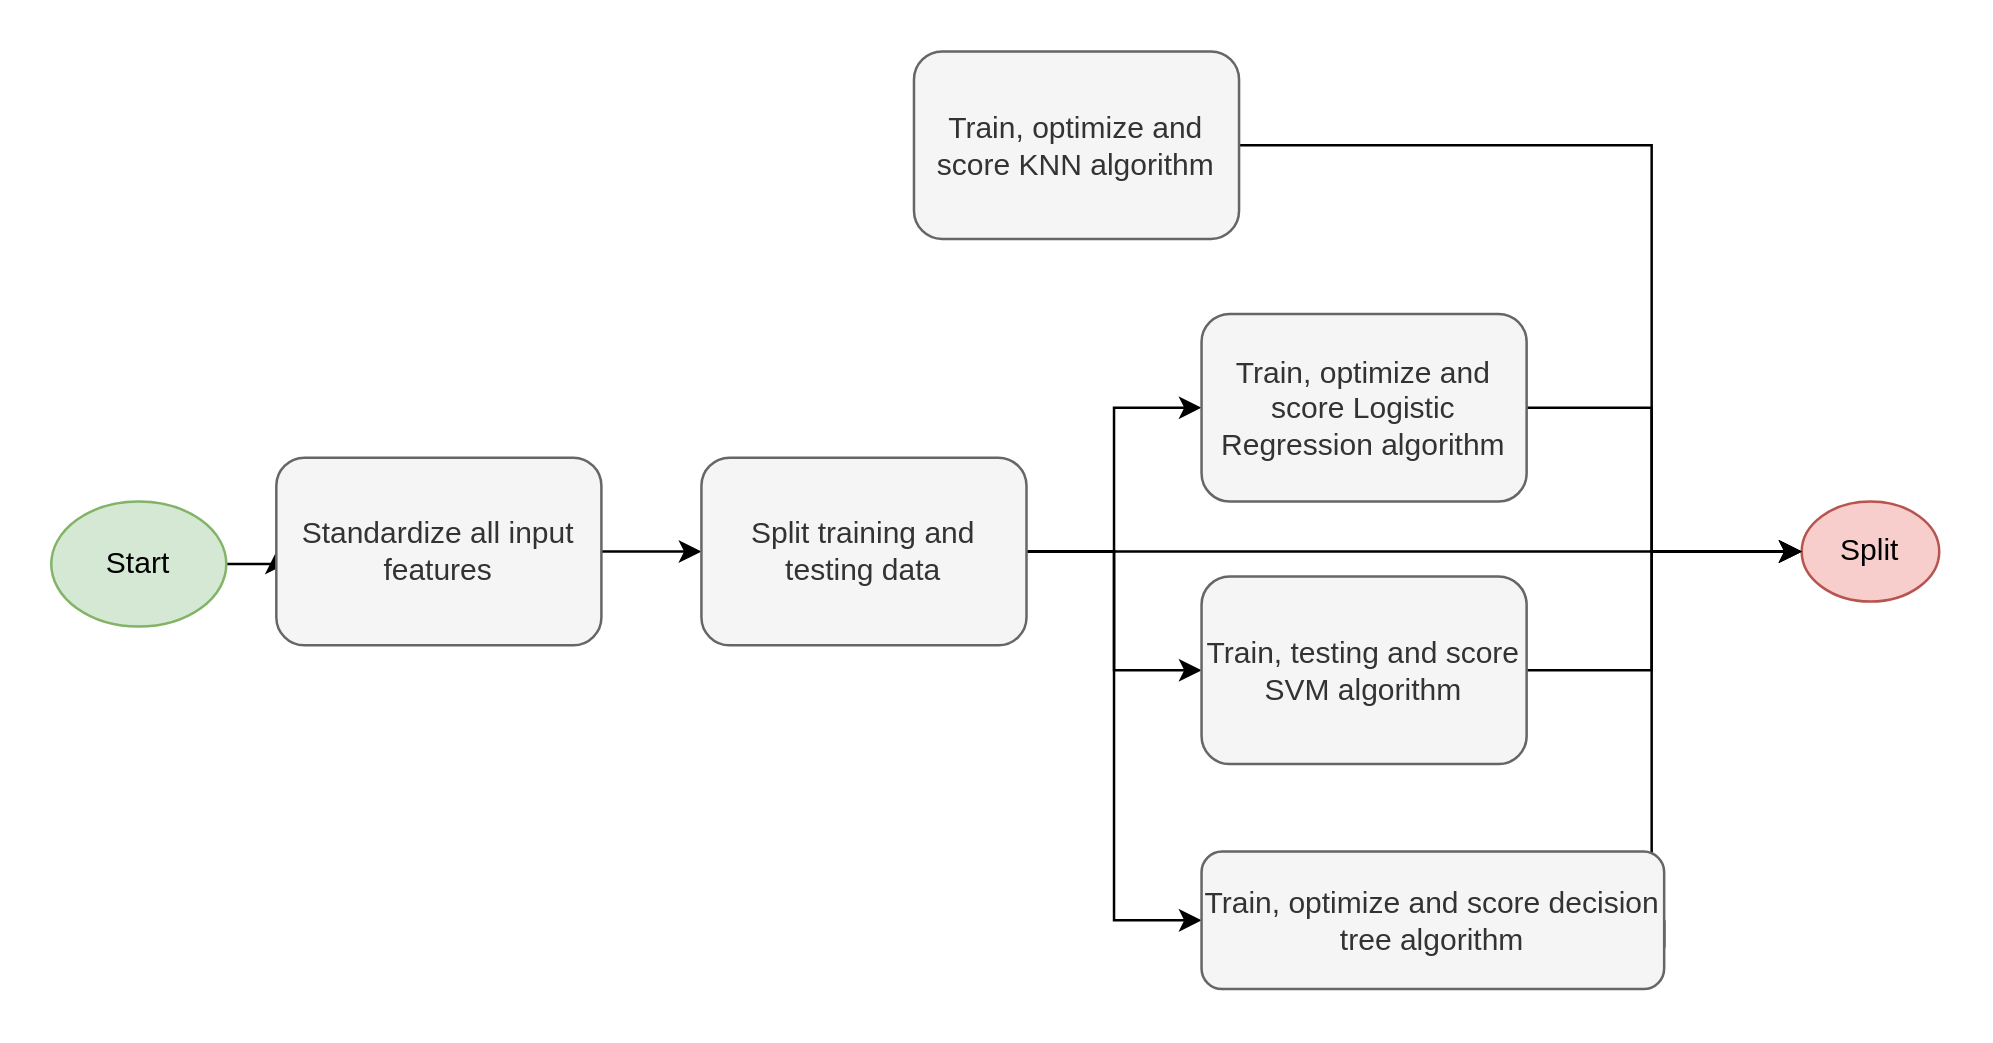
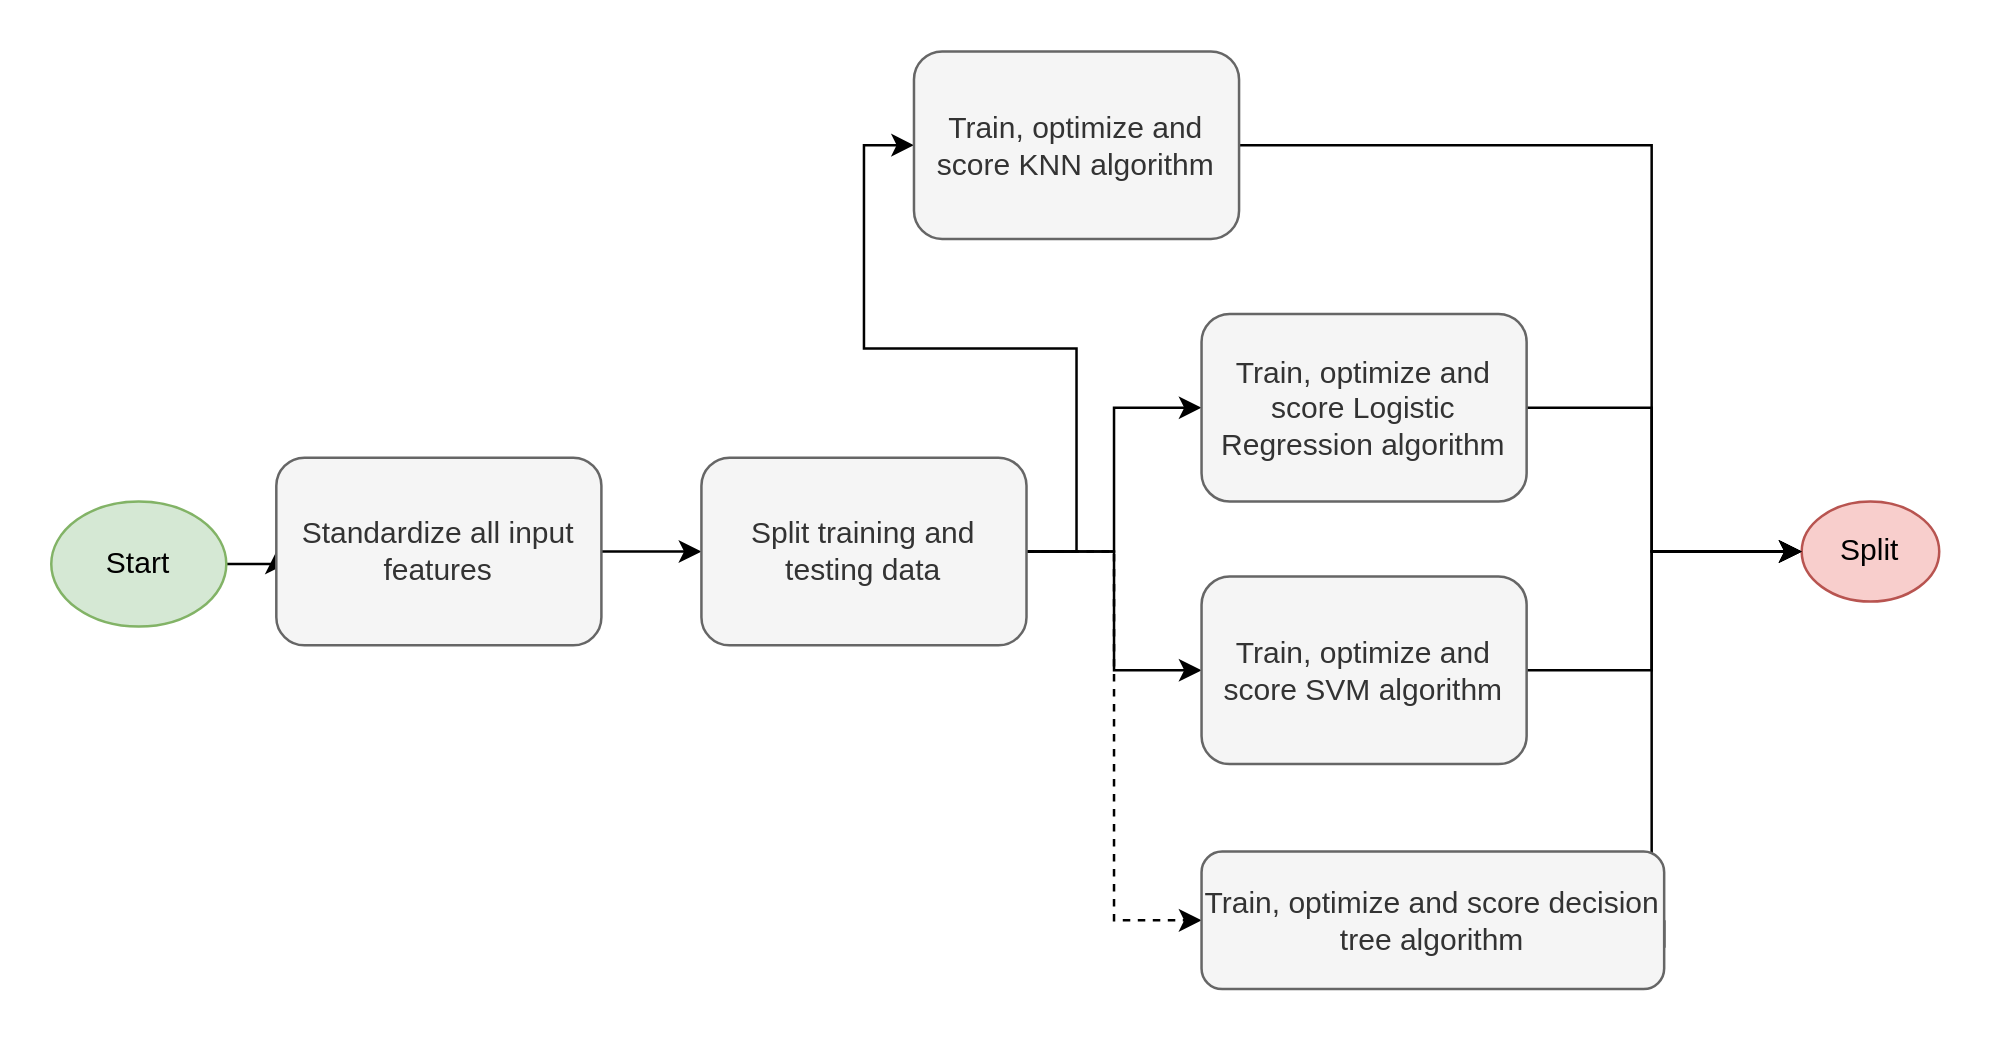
edge "Split training and testing data" -> "Split": now "Split training and testing data" -> "Train, optimize and score KNN algorithm"
node "Train, testing and score SVM algorithm": label "Train, testing and score SVM algorithm" -> "Train, optimize and score SVM algorithm"
edge "Split training and testing data" -> "Train, optimize and score decision tree algorithm": style solid -> dashed
